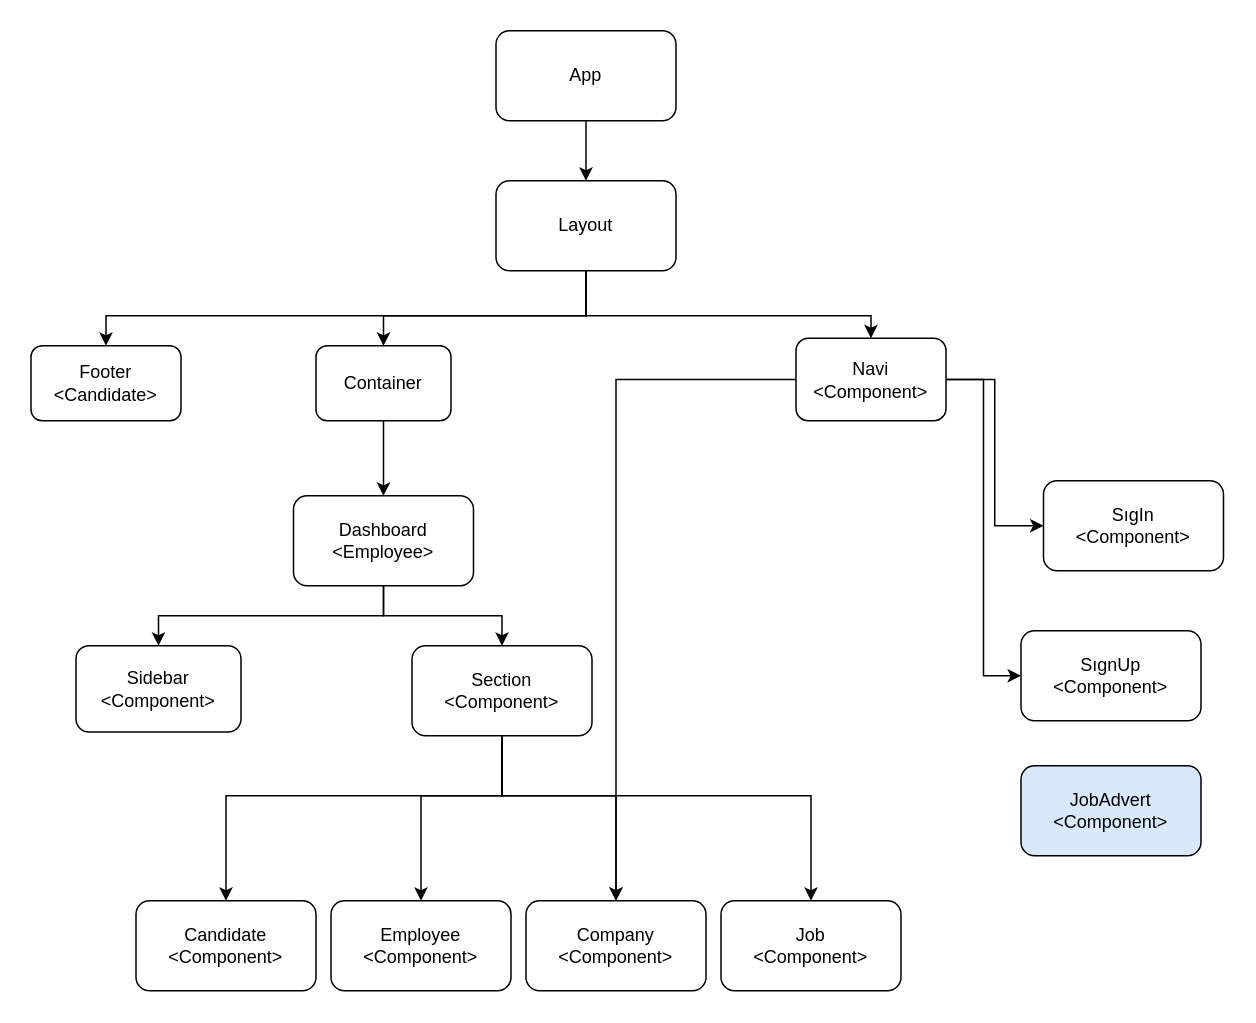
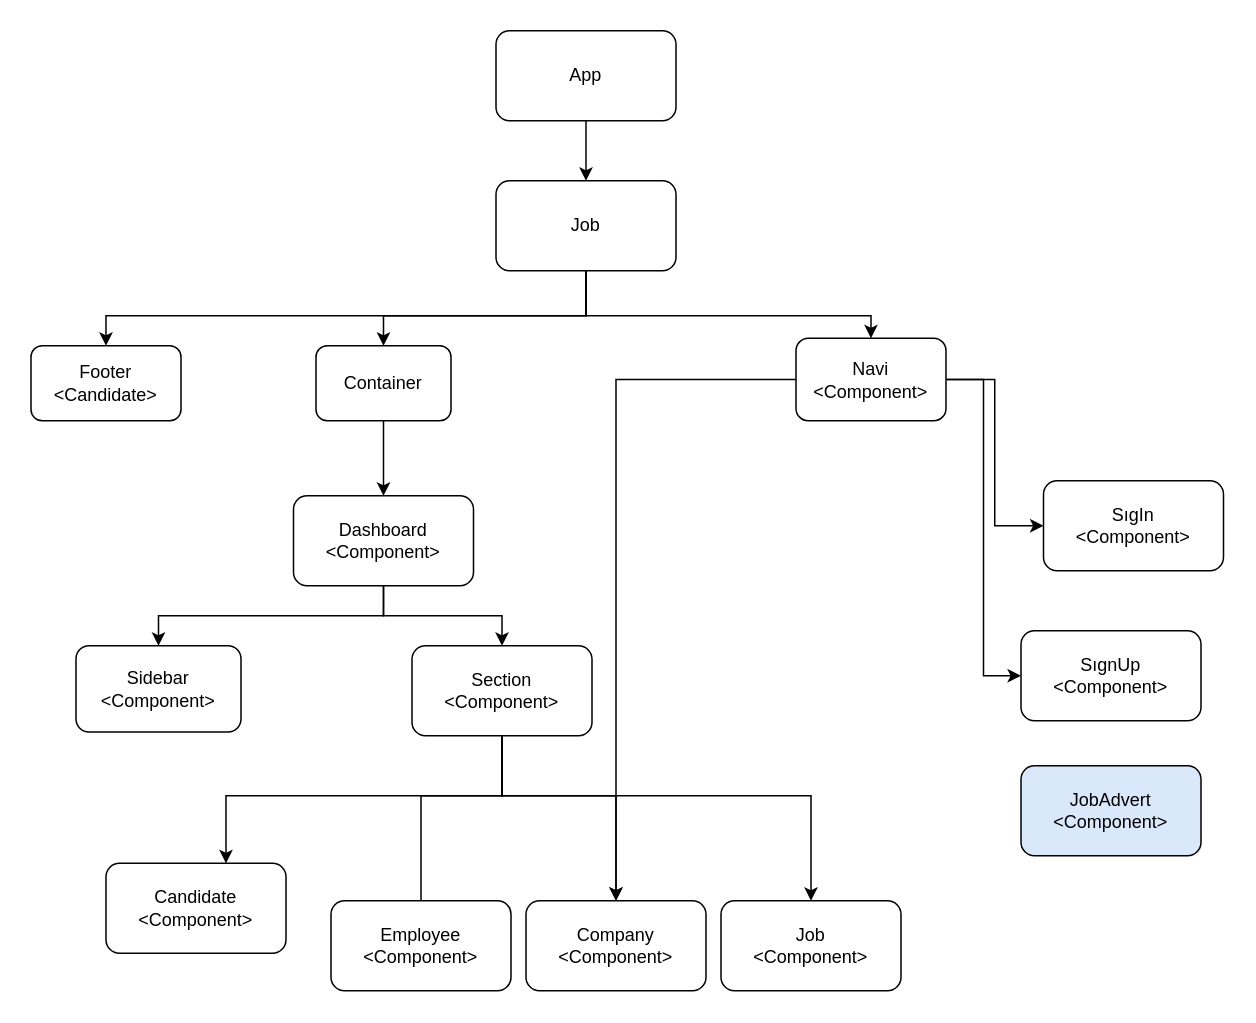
node "Layout": label "Layout" -> "Job"
node "Dashboard <Employee>": label "Dashboard <Employee>" -> "Dashboard <Component>"
edge "Section <Component>" -> "Employee <Component>": arrowhead classic -> none
node "Candidate <Component>": moved (226, 946) -> (196, 908)
